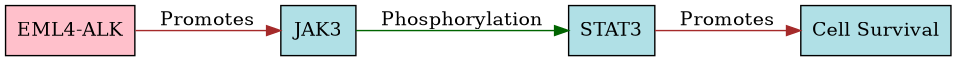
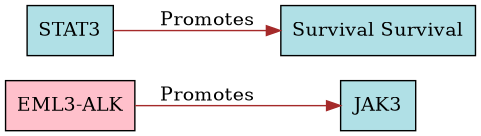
node "EML4-ALK": label "EML4-ALK" -> "EML3-ALK"
edge "JAK3" -> "STAT3": removed, label "Phosphorylation"
node "Cell Survival": label "Cell Survival" -> "Survival Survival"
